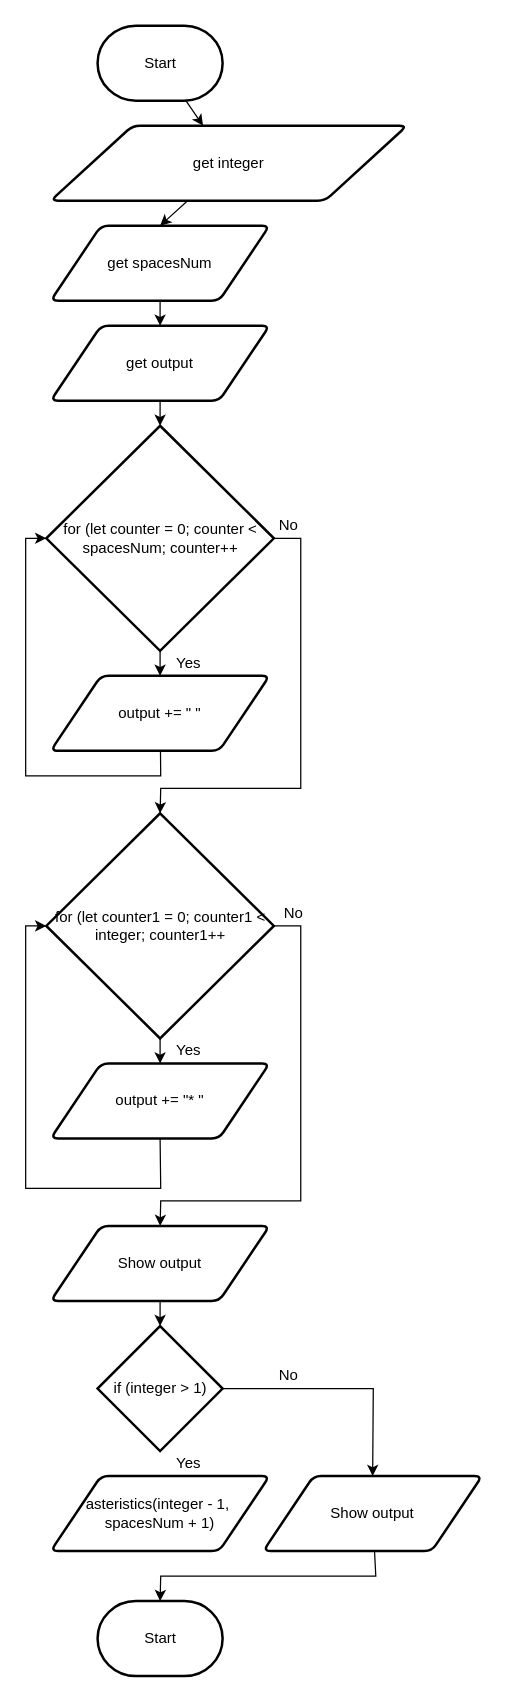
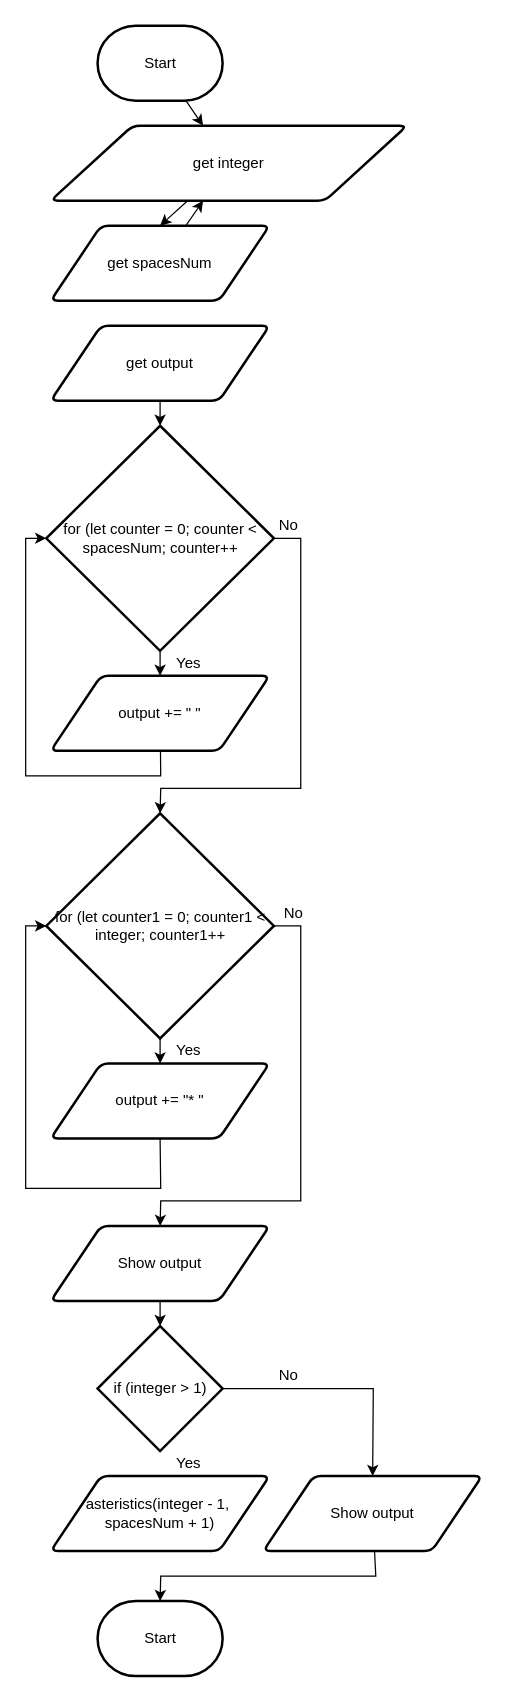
edge "get spacesNum" -> "get output": now "get spacesNum" -> "get integer"
